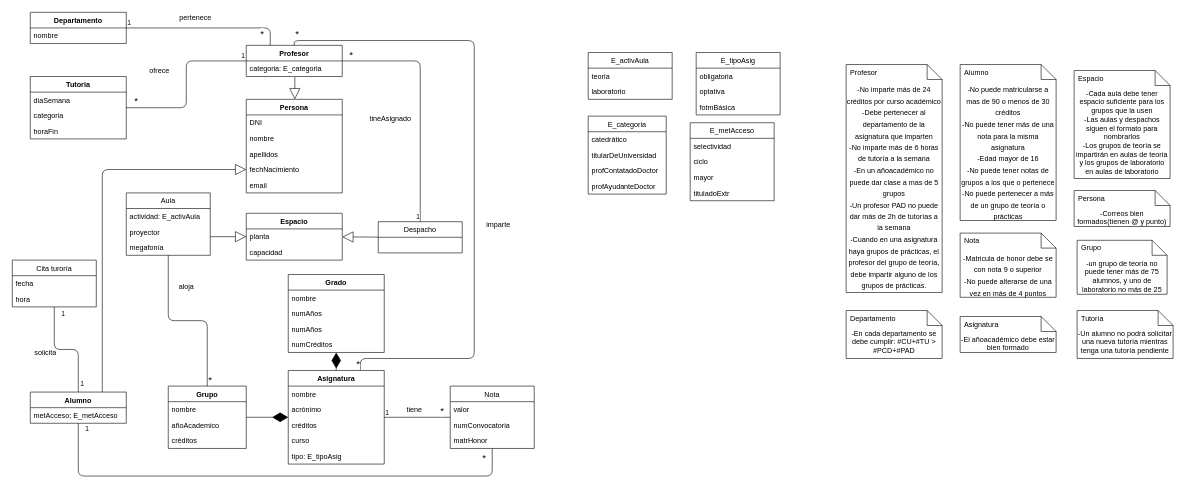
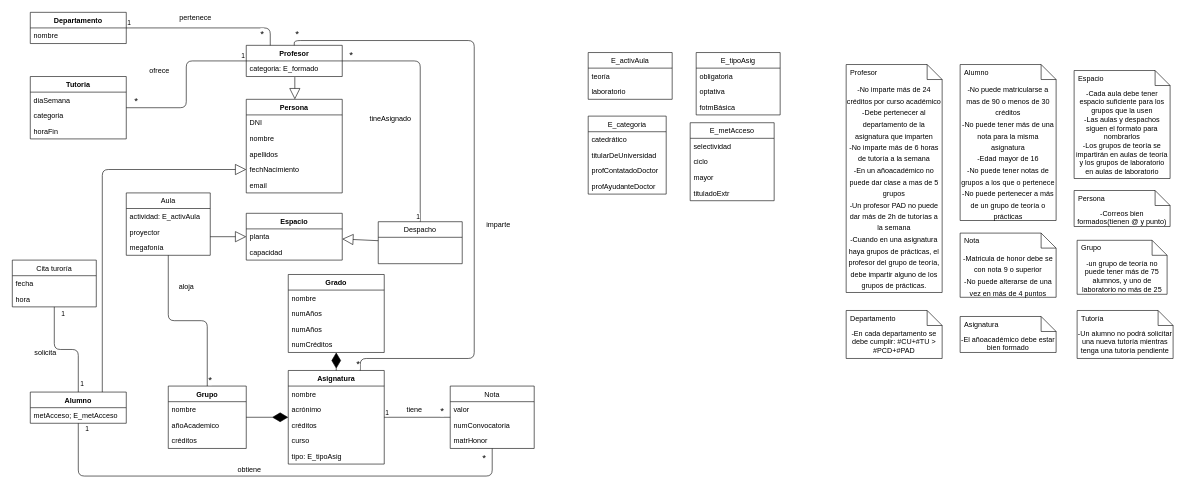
node "categoria: E_categoria": label "categoria: E_categoria" -> "categoria: E_formado"
node "Despacho": size 84x31 -> 84x42
node "obtiene": added
